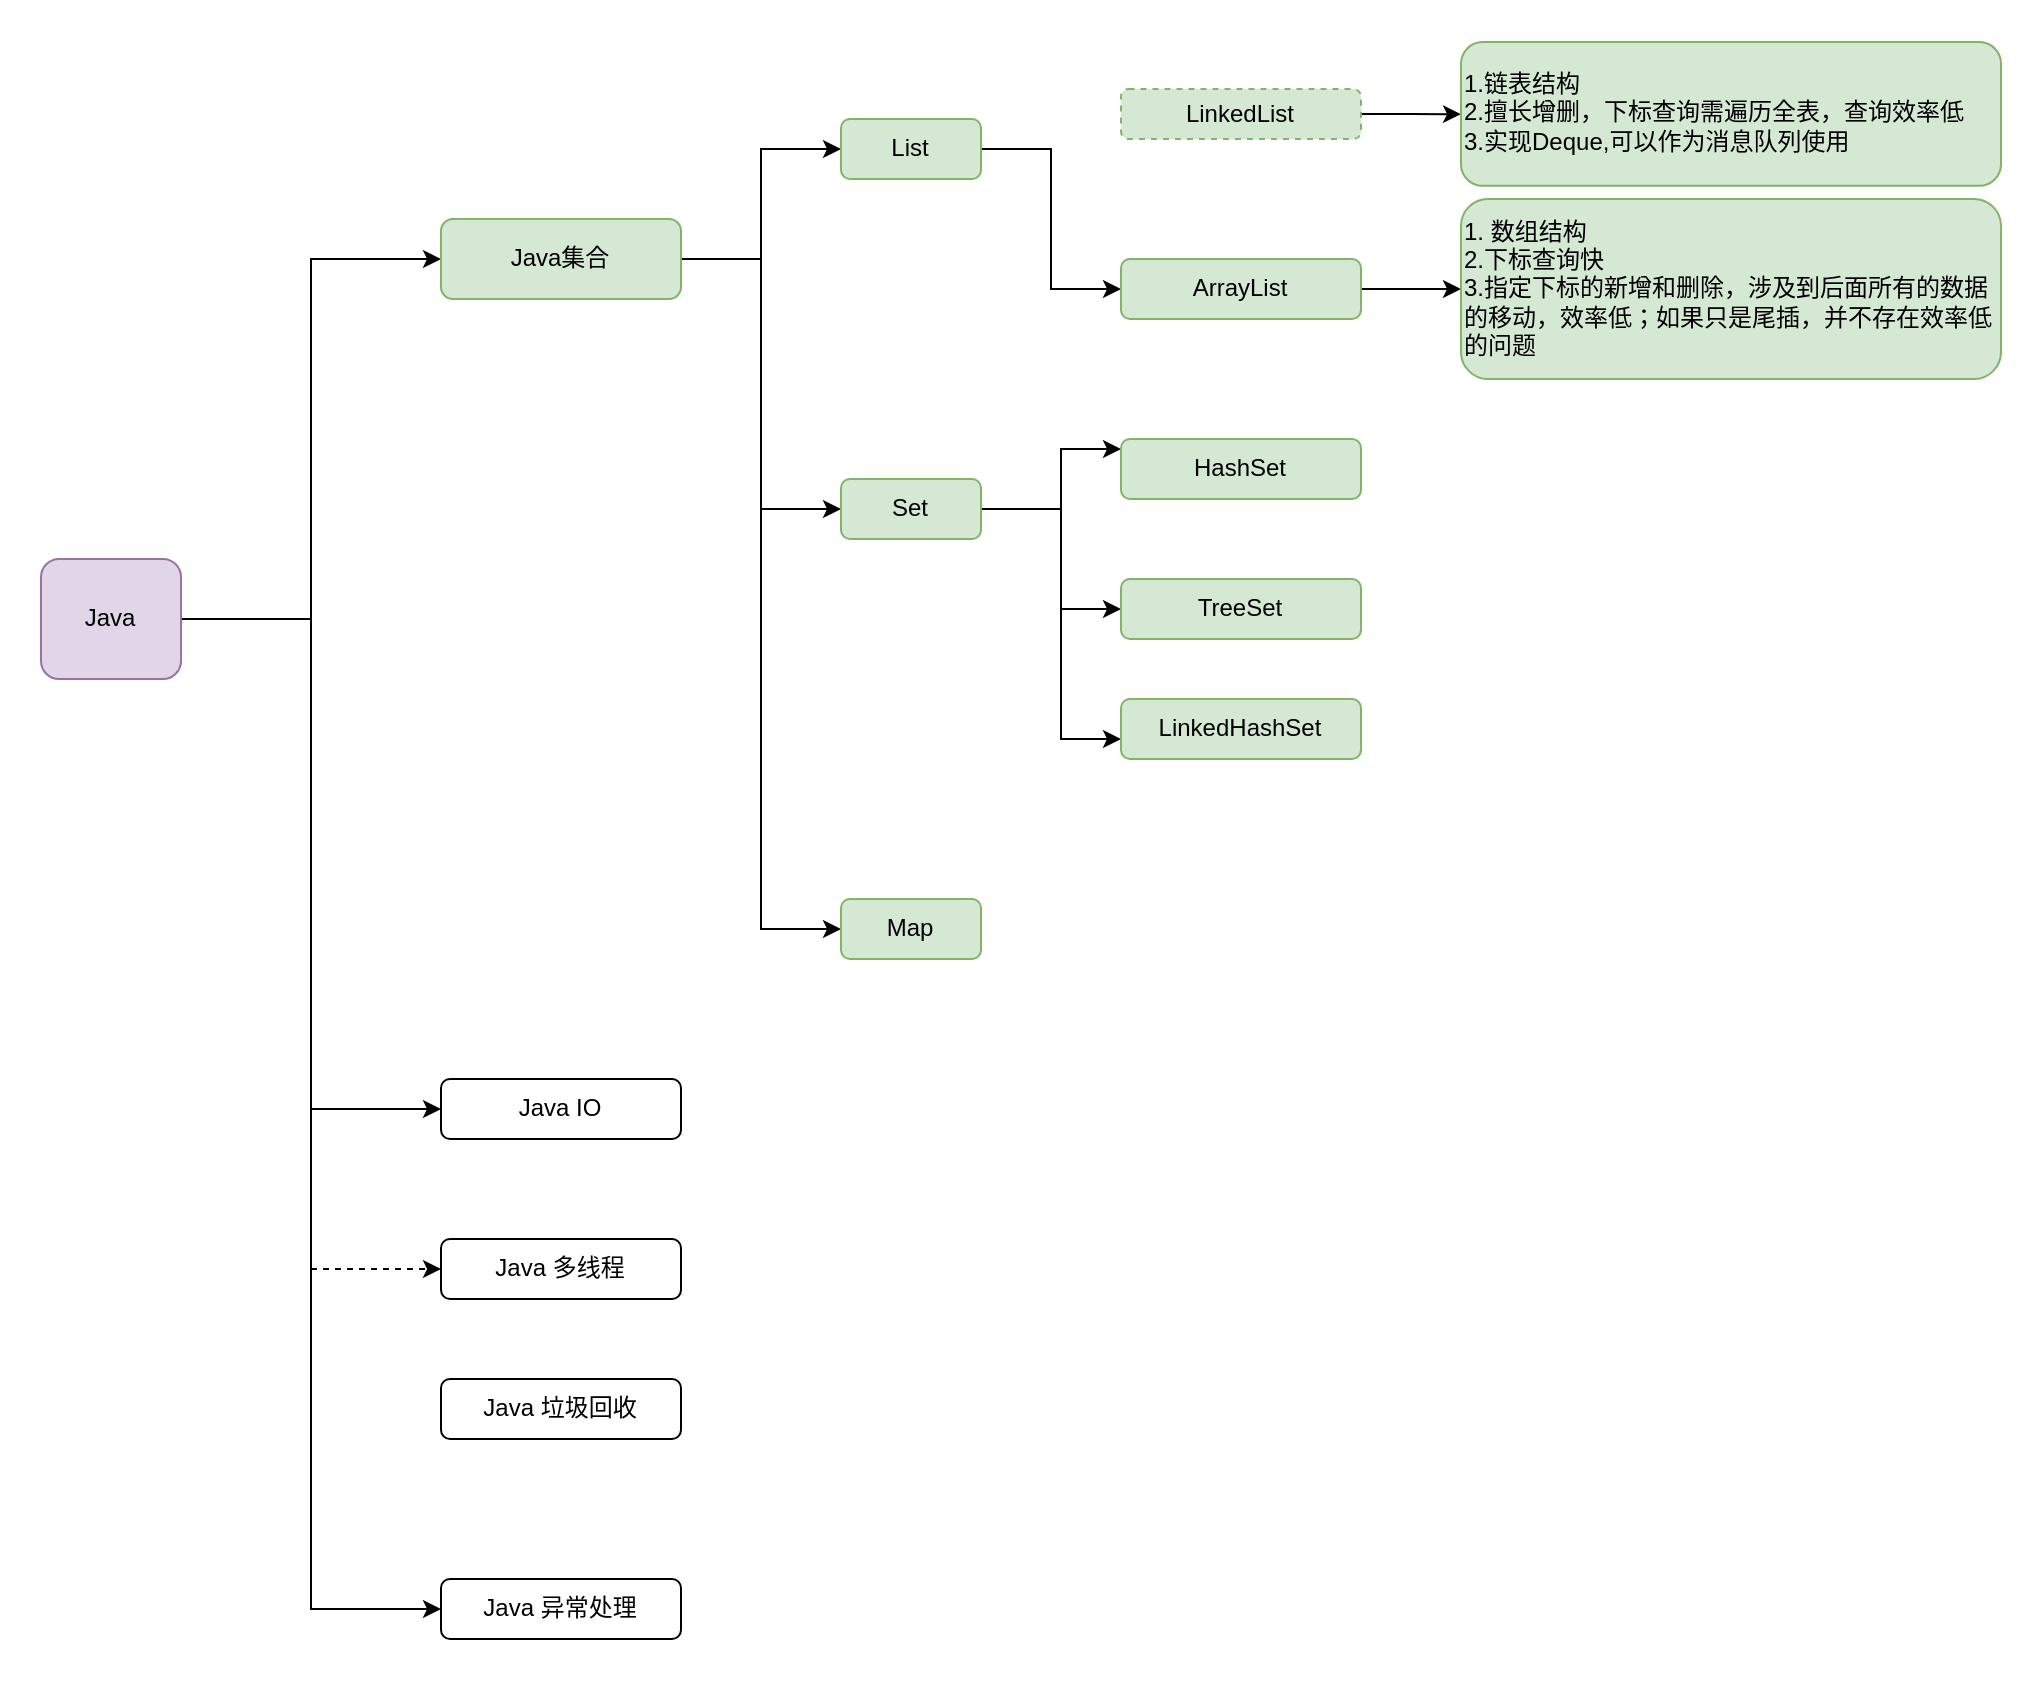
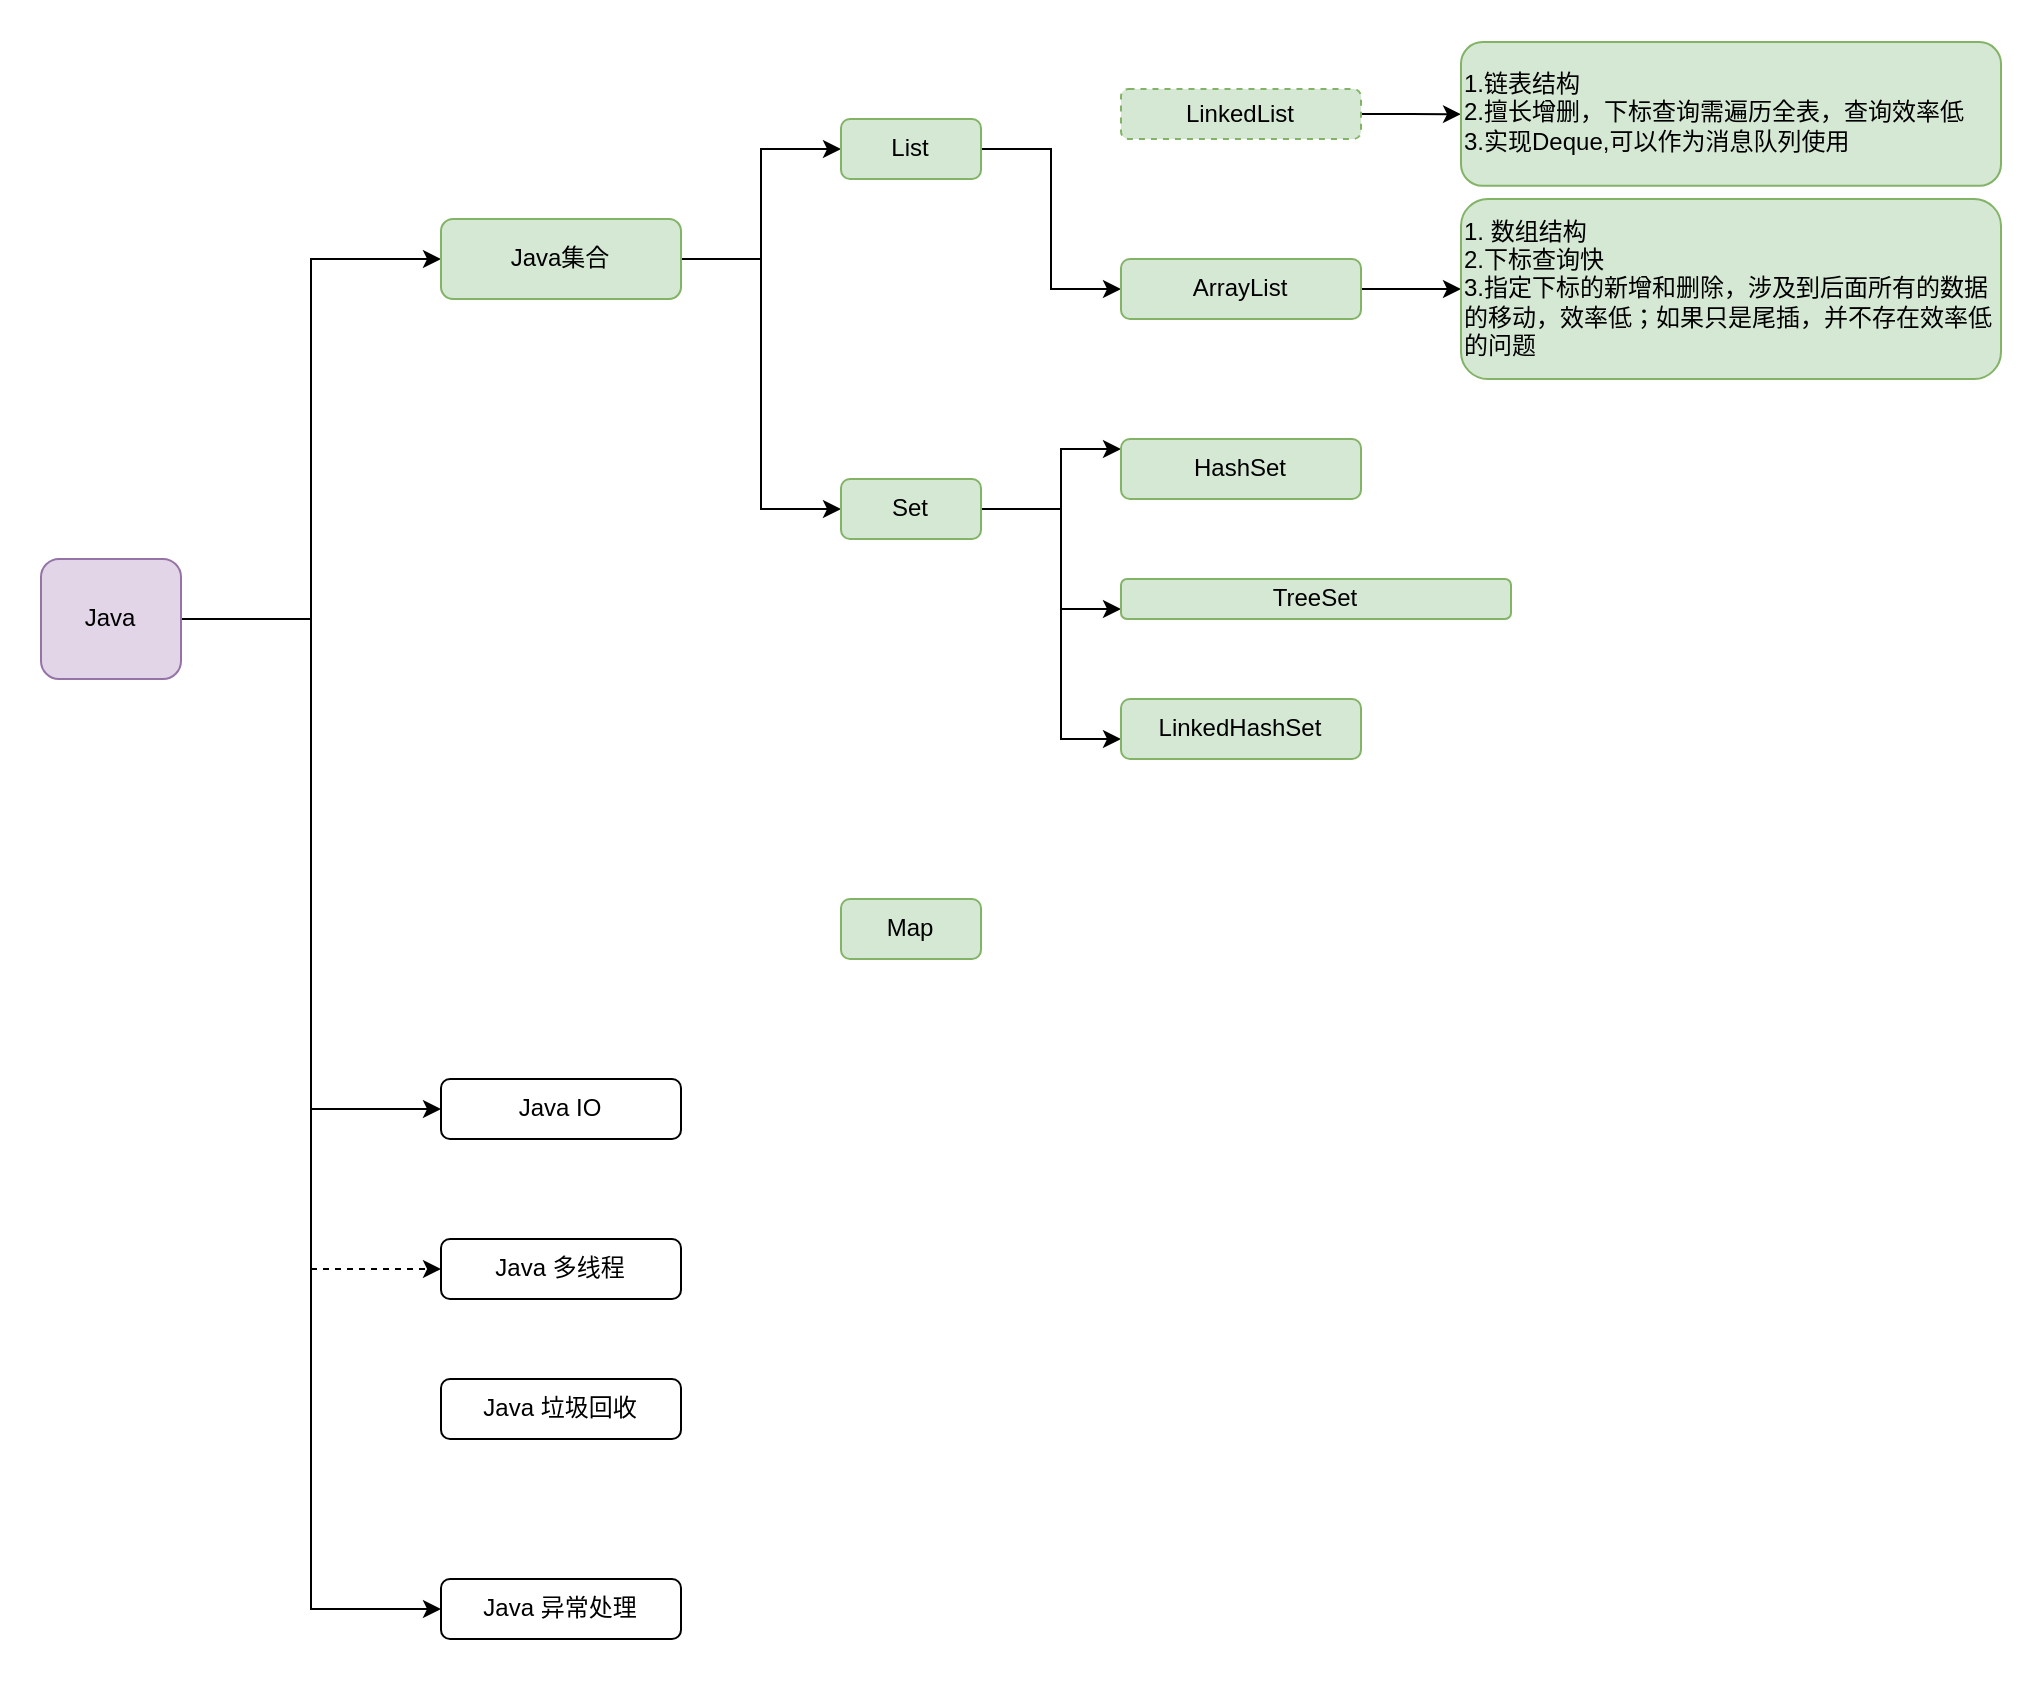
node "TreeSet": size 240x60 -> 390x40
edge "Java集合" -> "Map": removed
